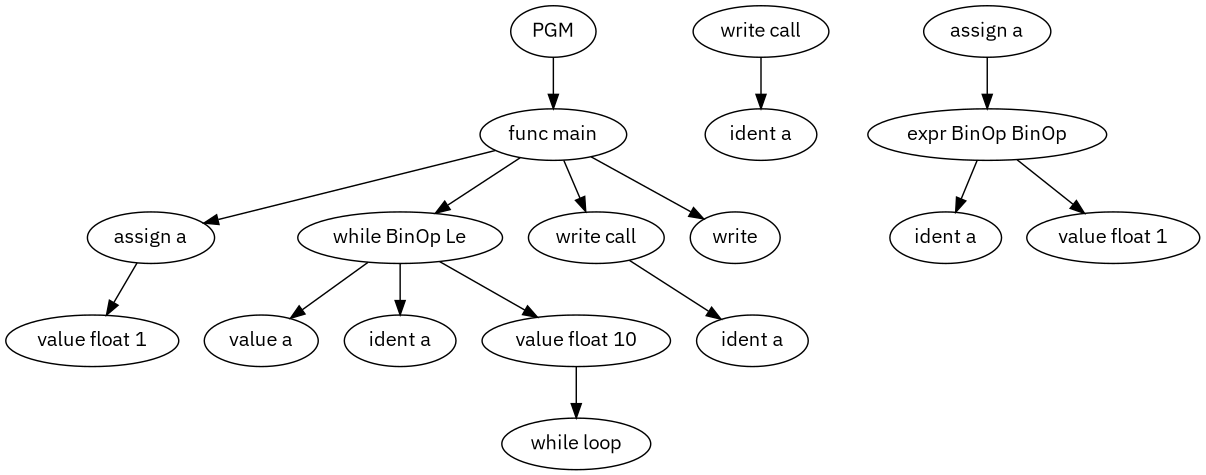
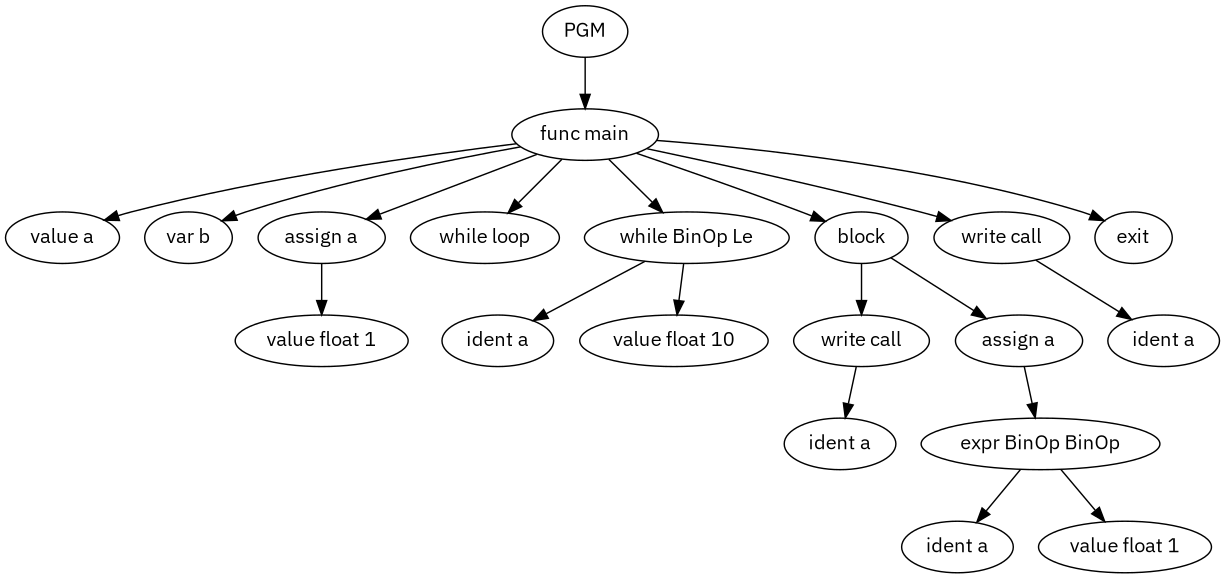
node "var b": added
node "write": label "write" -> "exit"
node "block": added
edge "while BinOp Le" -> "value a": now "func main" -> "value a"
edge "value float 10" -> "while loop": now "func main" -> "while loop"
